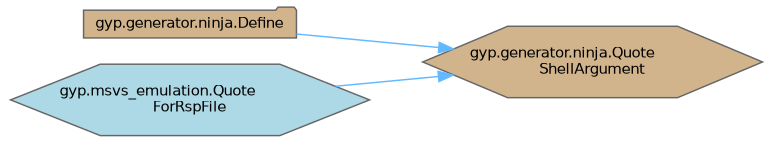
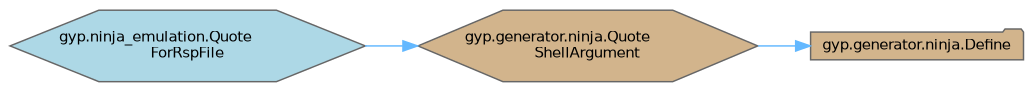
edge "gyp.generator.ninja.Define" -> "gyp.generator.ninja.Quote ShellArgument": reversed
node "gyp.msvs_emulation.Quote ForRspFile": label "gyp.msvs_emulation.Quote ForRspFile" -> "gyp.ninja_emulation.Quote ForRspFile"
